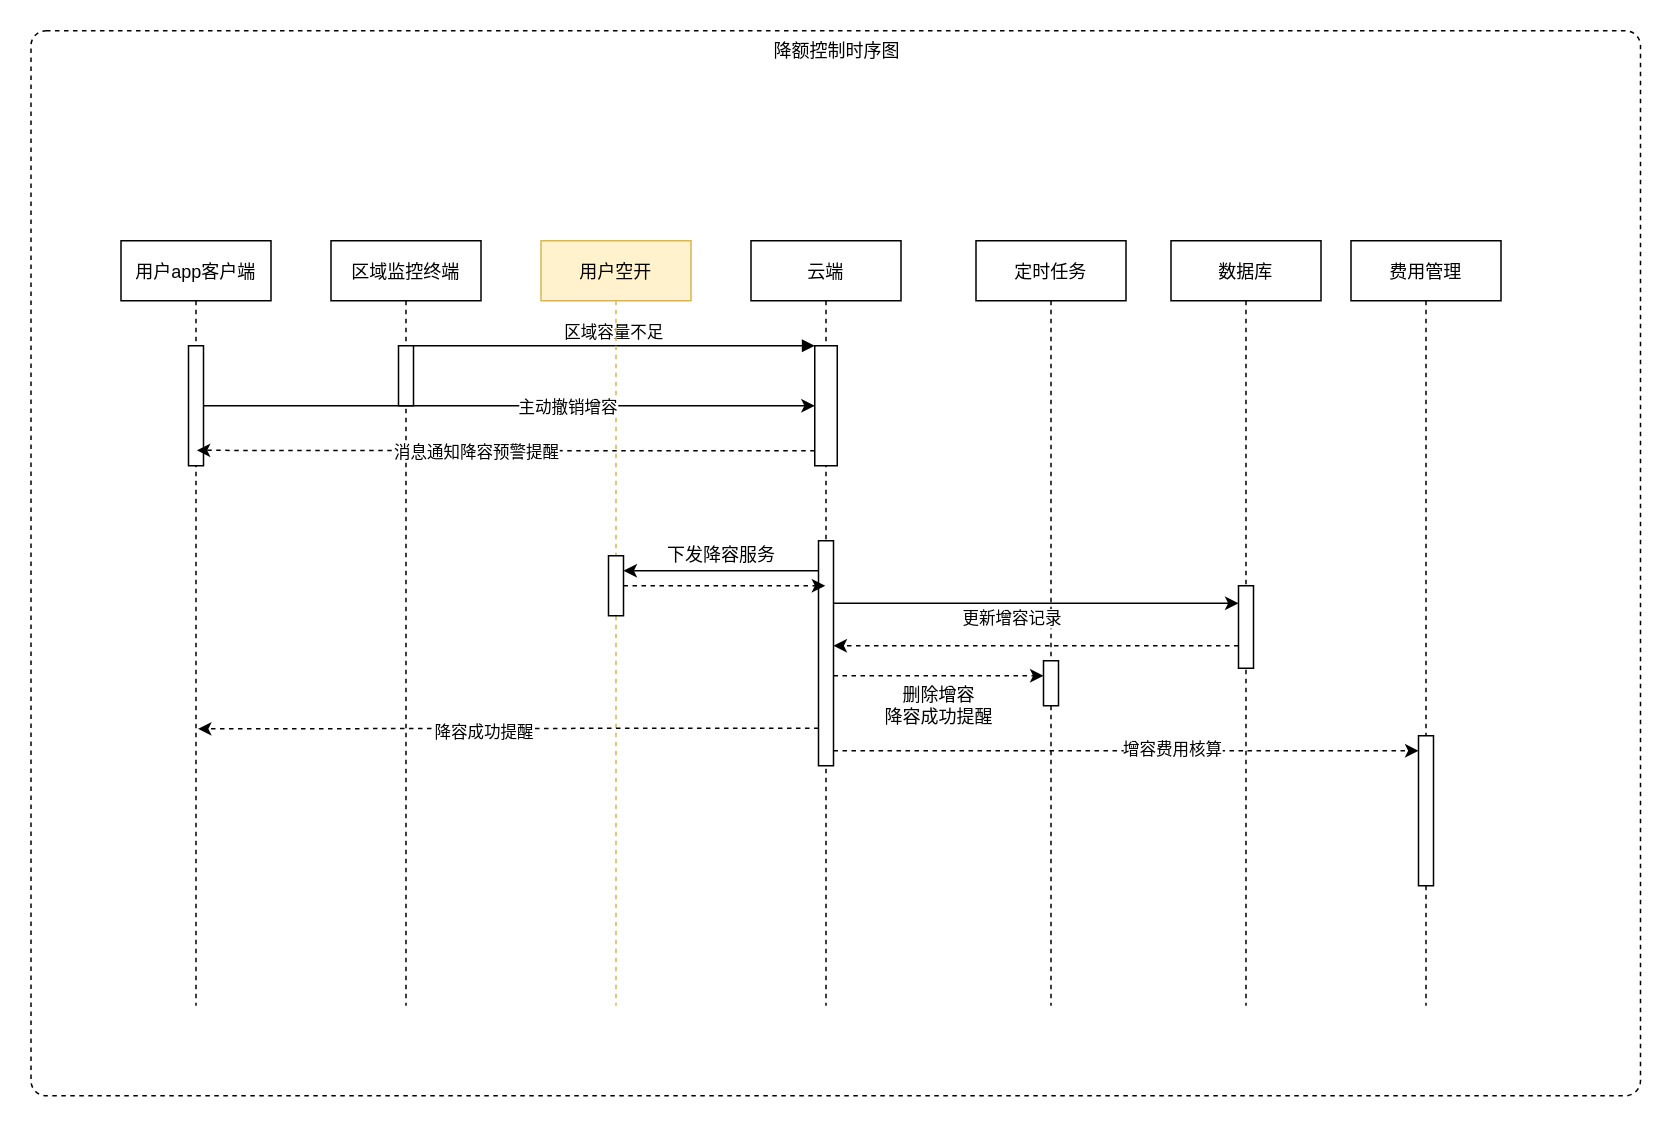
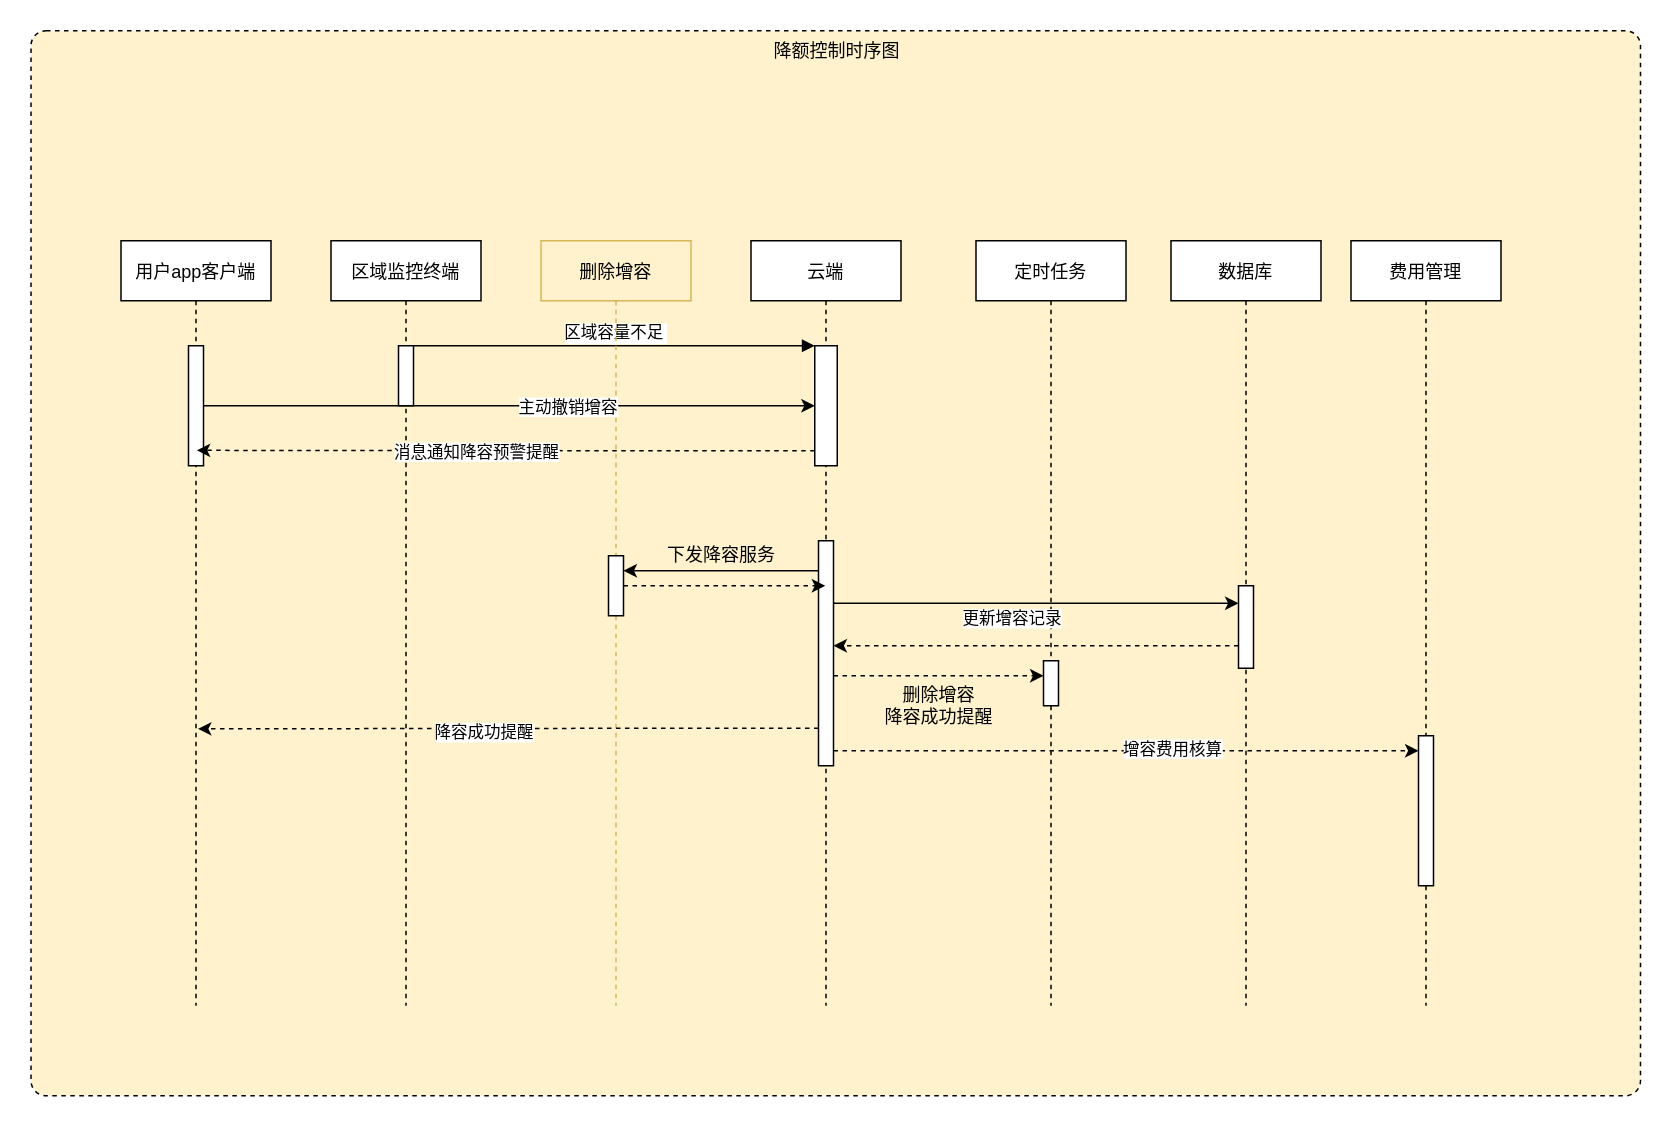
node "降额控制时序图": fillcolor #ffffff -> #fff2cc
node "用户空开": label "用户空开" -> "删除增容"
